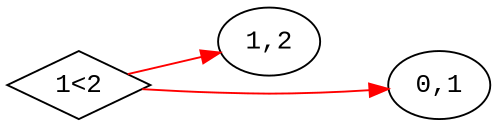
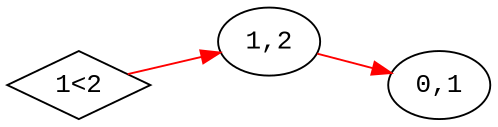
edge "1<2" -> "0,1": now "1,2" -> "0,1"
